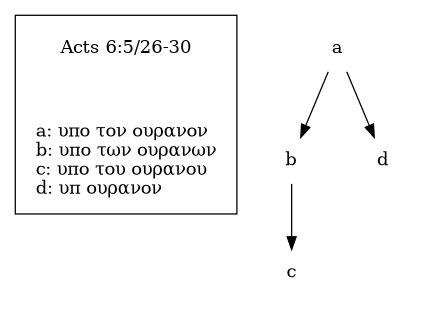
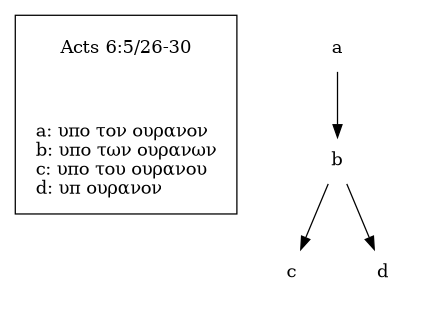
edge "a" -> "d": now "b" -> "d"
